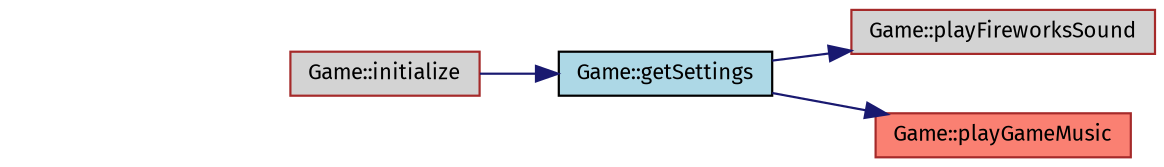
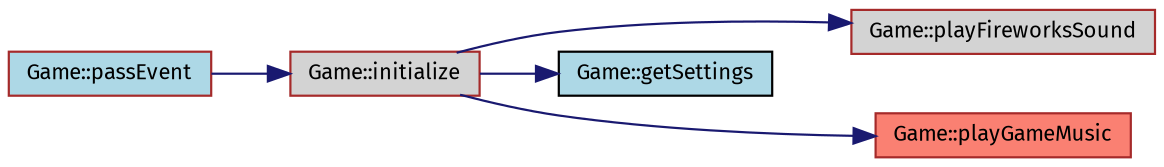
edge "Game::getSettings" -> "Game::playFireworksSound": now "Game::initialize" -> "Game::playFireworksSound"
node "Game::passEvent": added
edge "Game::getSettings" -> "Game::playGameMusic": now "Game::initialize" -> "Game::playGameMusic"
